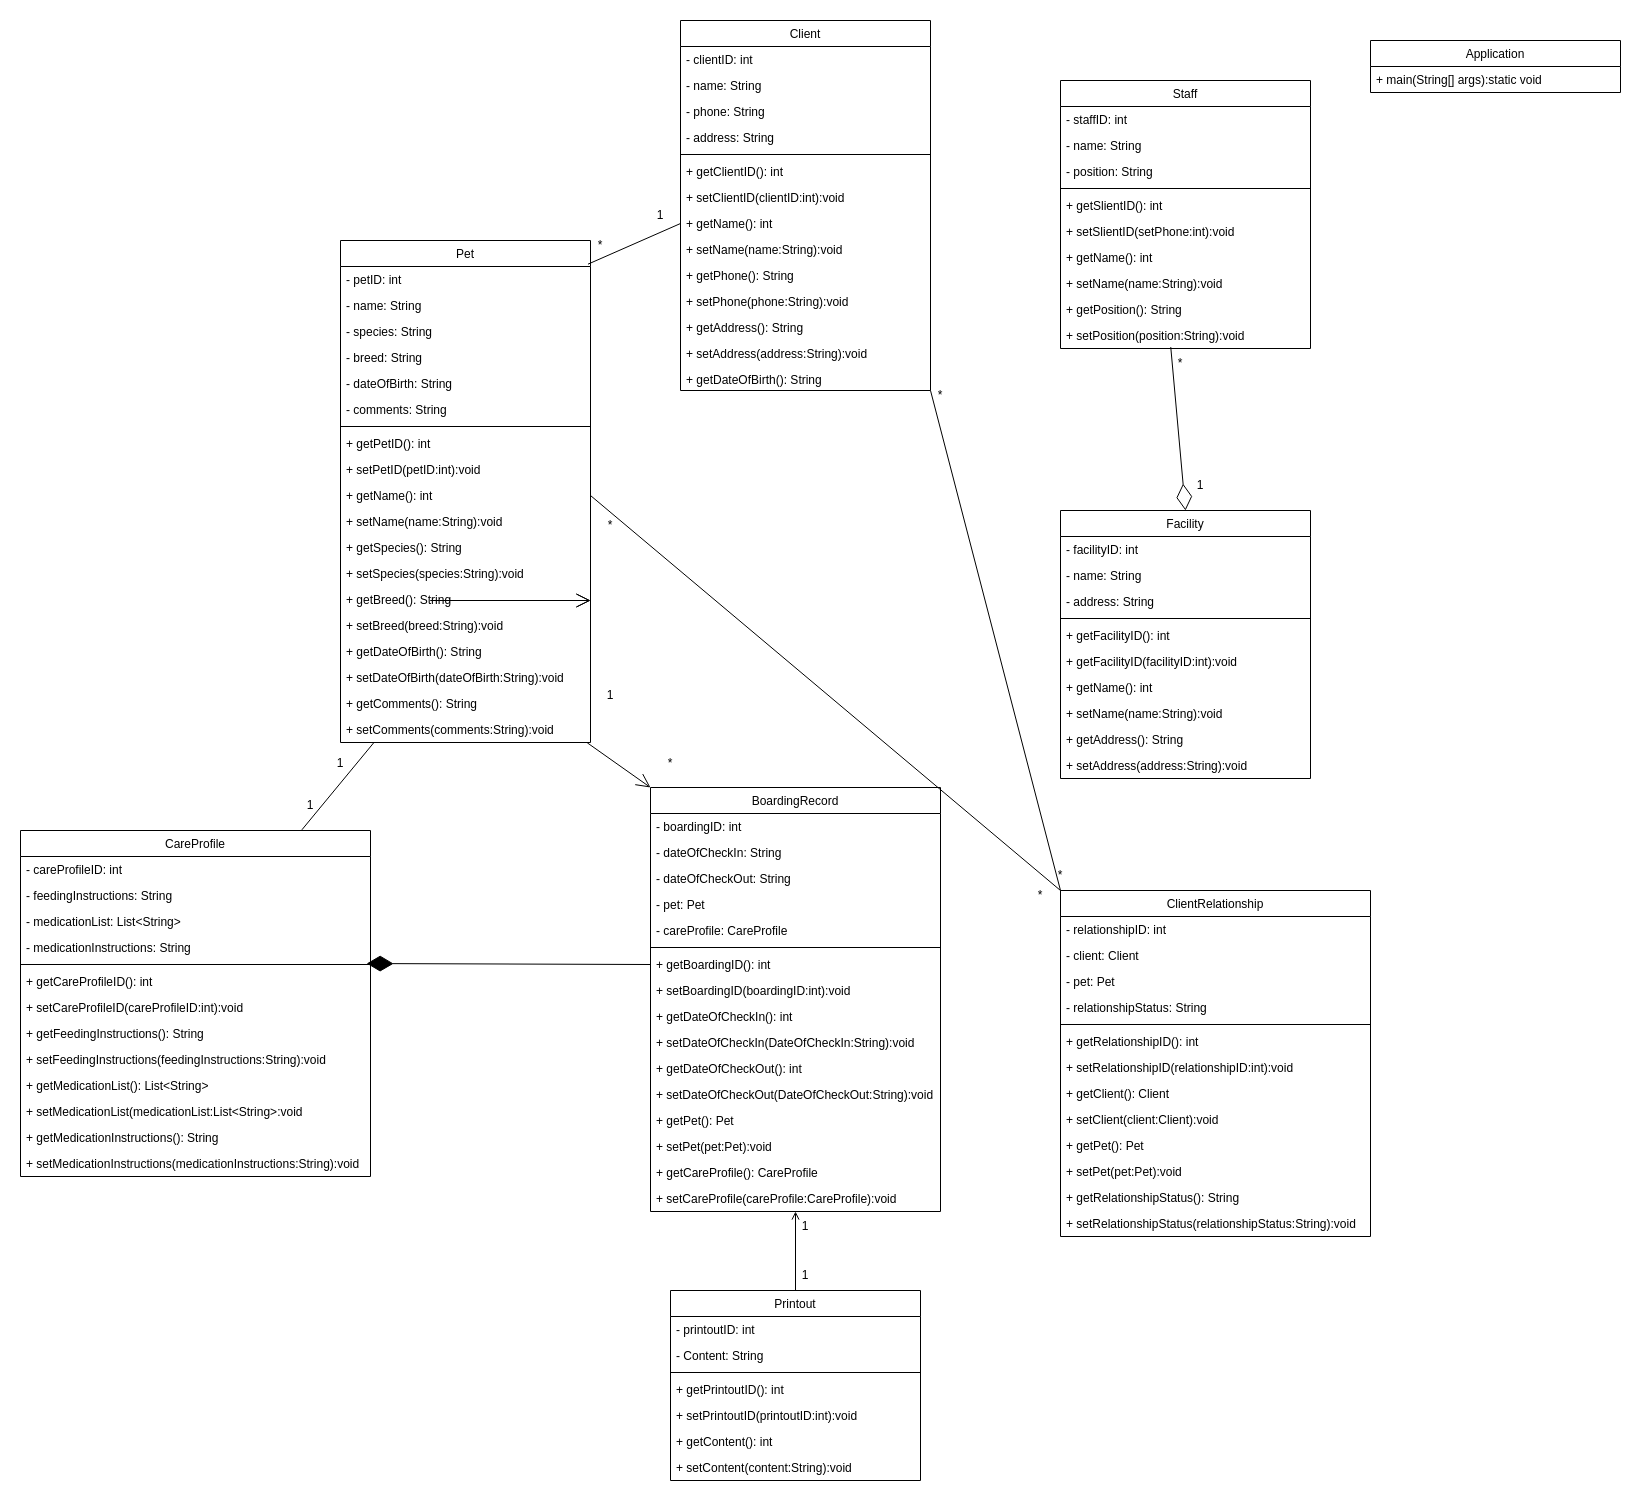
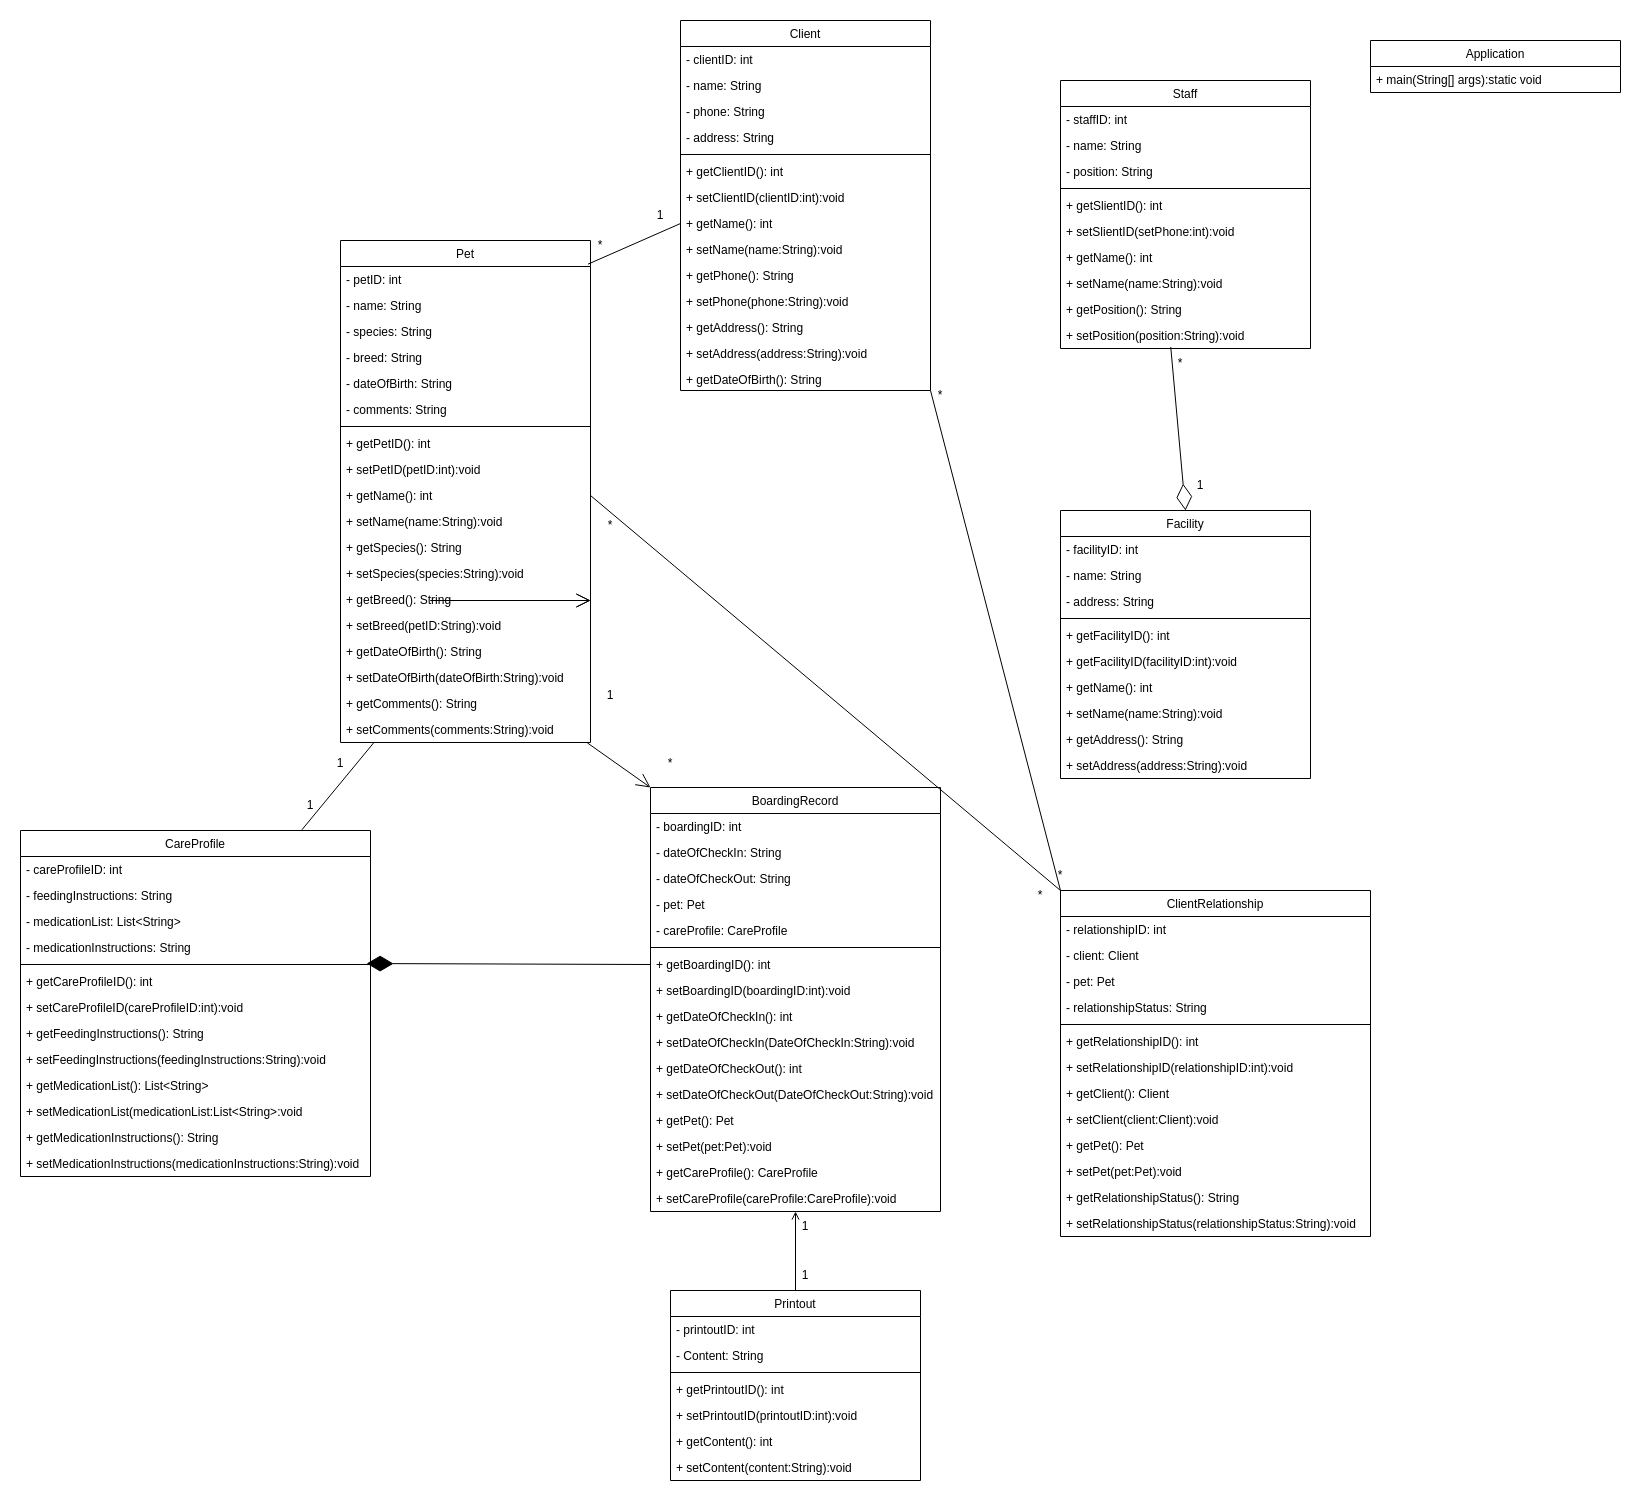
node "+ setBreed(breed:String):void": label "+ setBreed(breed:String):void" -> "+ setBreed(petID:String):void"
